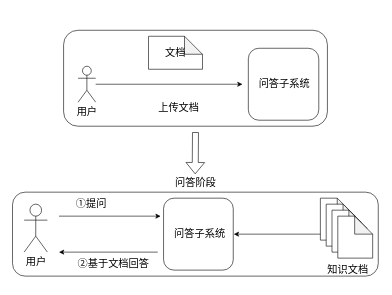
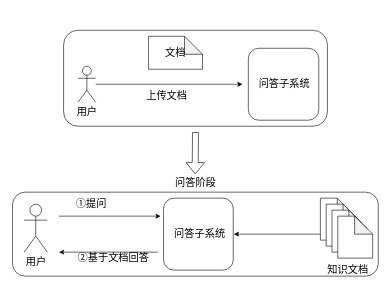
node "上传文档": moved (179, 108) -> (167, 96)
node "②基于文档回答": moved (113, 264) -> (113, 258)
